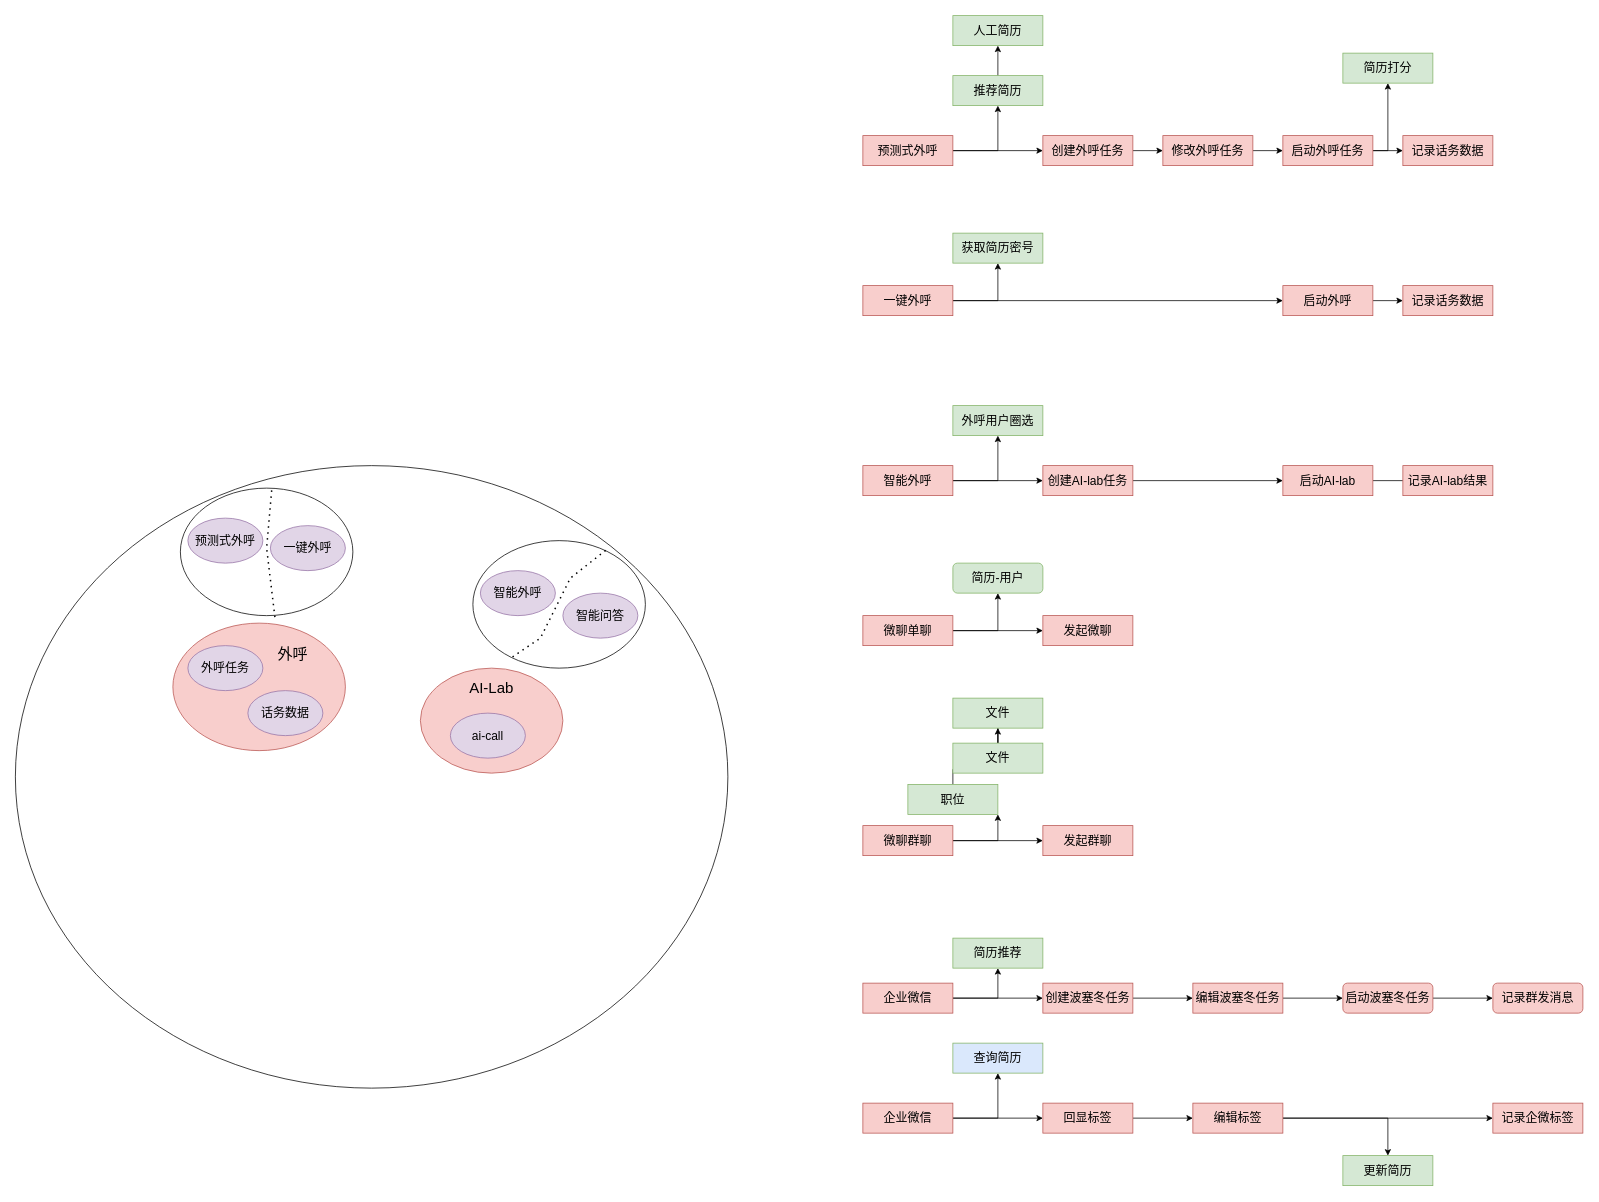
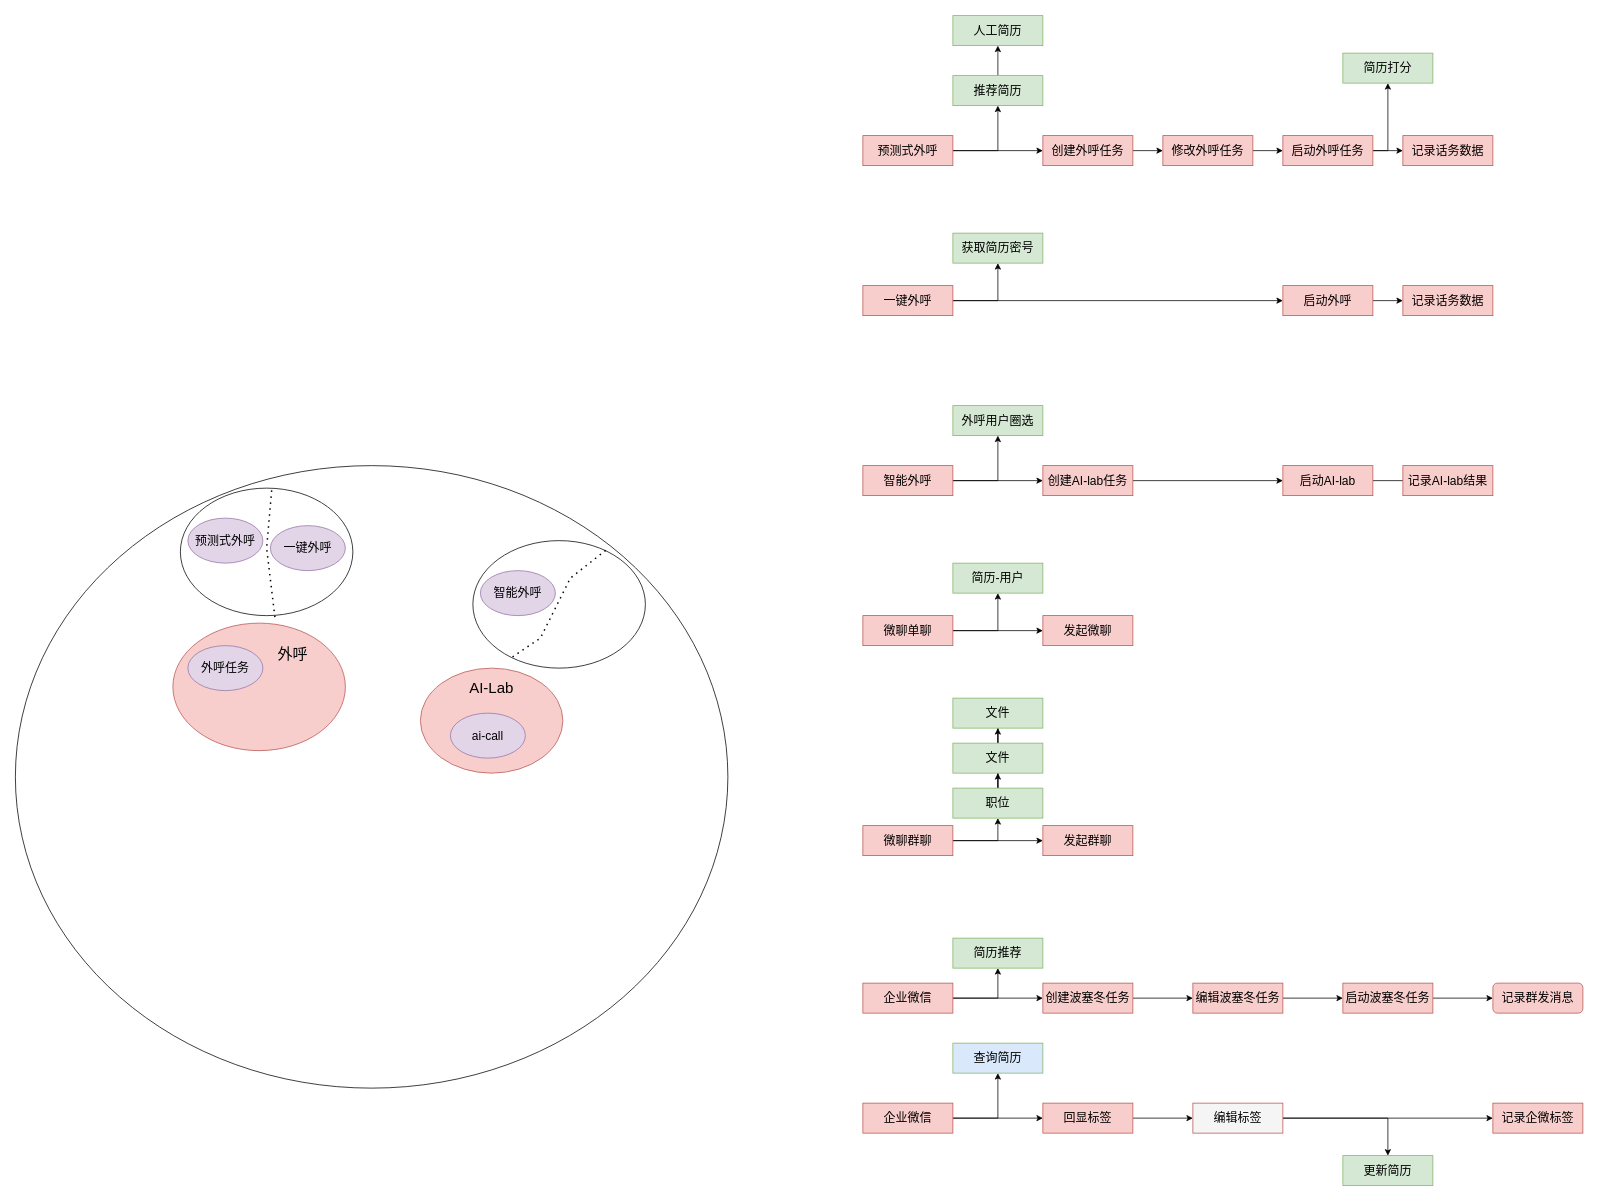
node "简历-用户": shape rounded rectangle -> rectangle
node "智能问答": removed
node "话务数据": removed
node "职位": moved (953, 799) -> (998, 803)
node "启动波塞冬任务": shape rounded rectangle -> rectangle
node "编辑标签": fillcolor #f8cecc -> #f5f5f5
